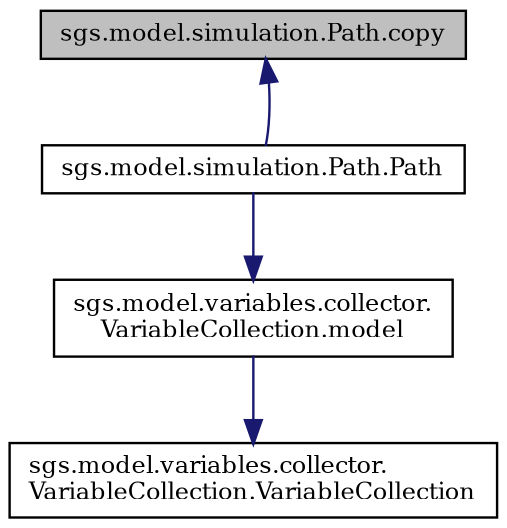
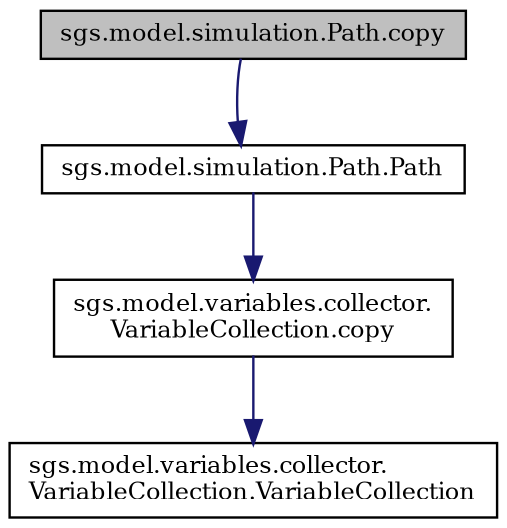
edge "sgs.model.simulation.Path.Path" -> "sgs.model.simulation.Path.copy": reversed
node "sgs.model.variables.collector. VariableCollection.model": label "sgs.model.variables.collector. VariableCollection.model" -> "sgs.model.variables.collector. VariableCollection.copy"
